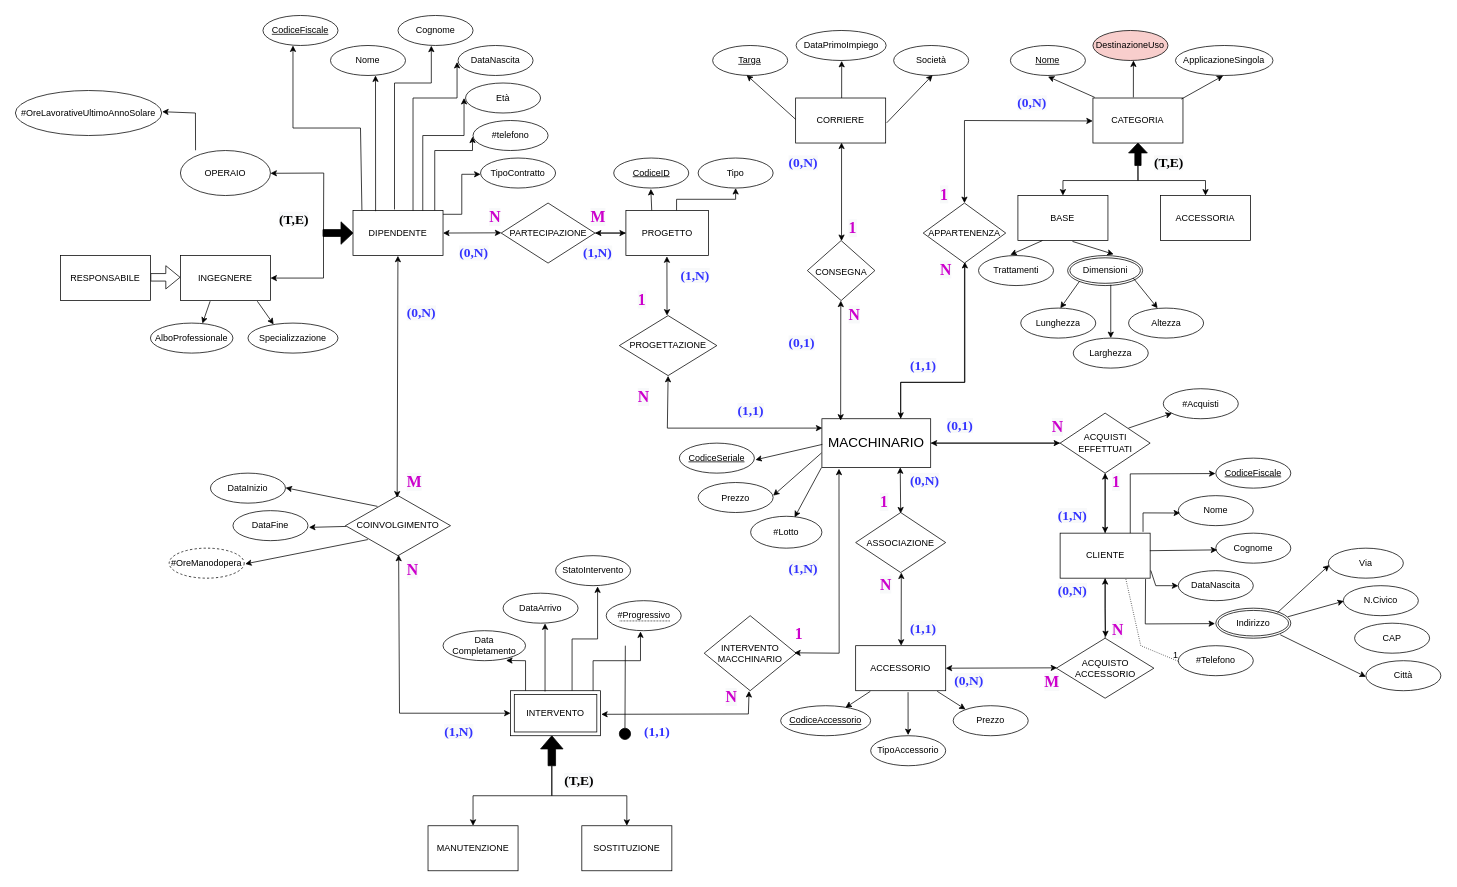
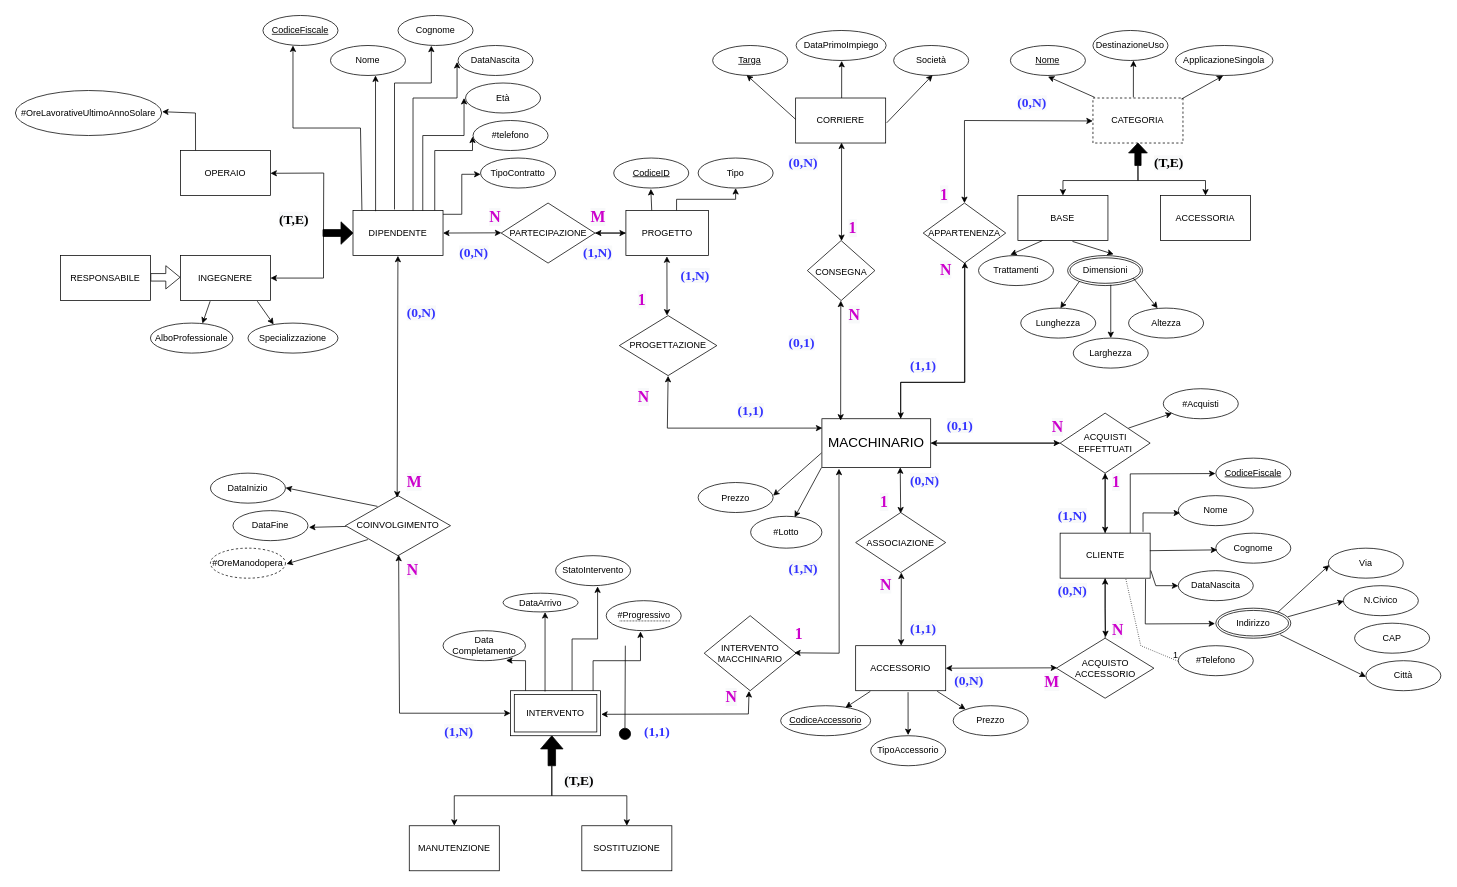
node "DestinazioneUso": fillcolor #f8cecc -> #ffffff
node "CATEGORIA": style solid -> dashed
node "OPERAIO": shape ellipse -> rectangle
edge "MACCHINARIO" -> "CodiceSeriale": removed
node "CodiceSeriale": removed
node "#OreManodopera": moved (207, 563) -> (248, 563)
node "DataArrivo": size 75x30 -> 75x19
node "MANUTENZIONE": moved (473, 848) -> (454, 848)
